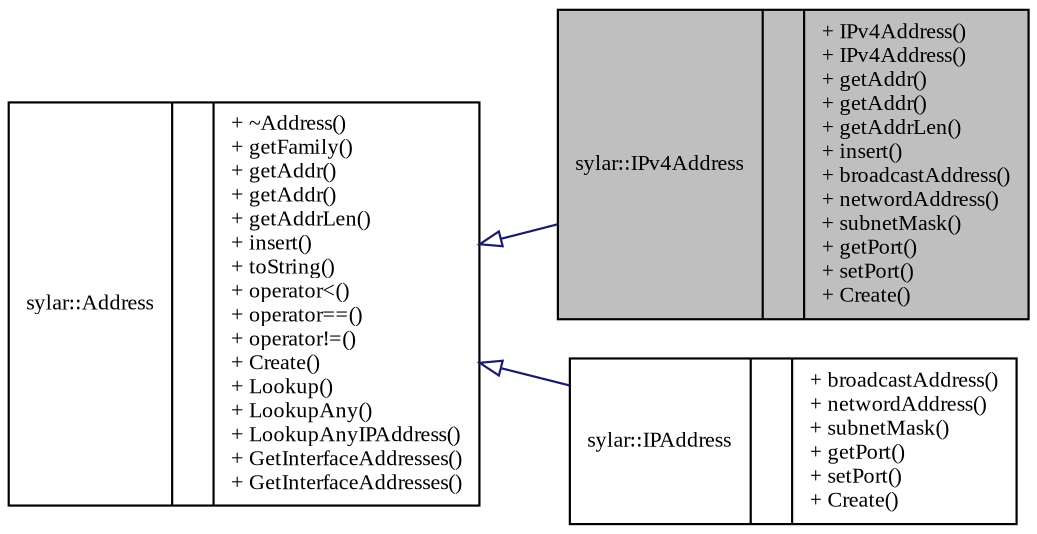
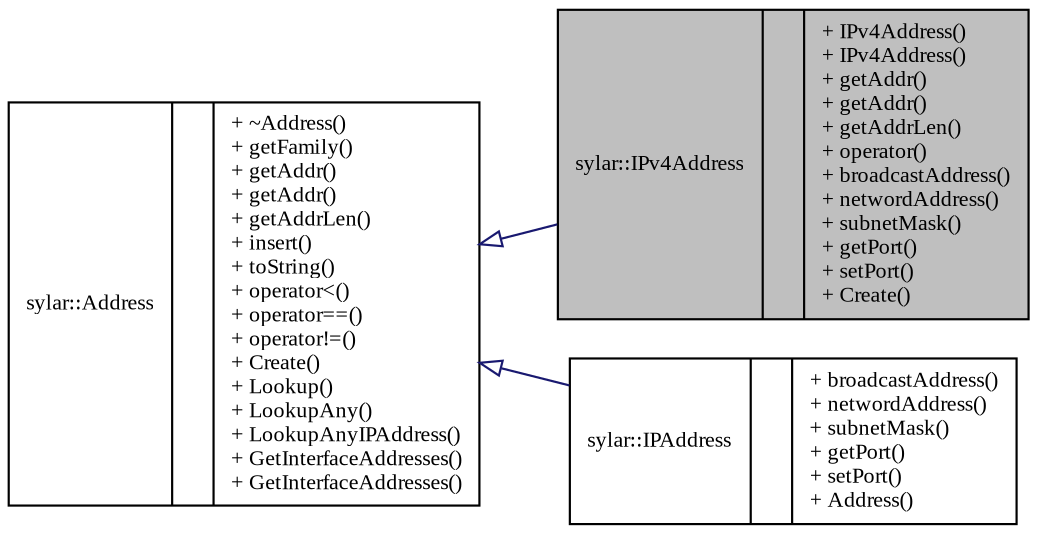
node "sylar::IPv4Address": text "+ insert()" -> "+ operator()"
node "sylar::IPAddress": text "+ Create()" -> "+ Address()"
